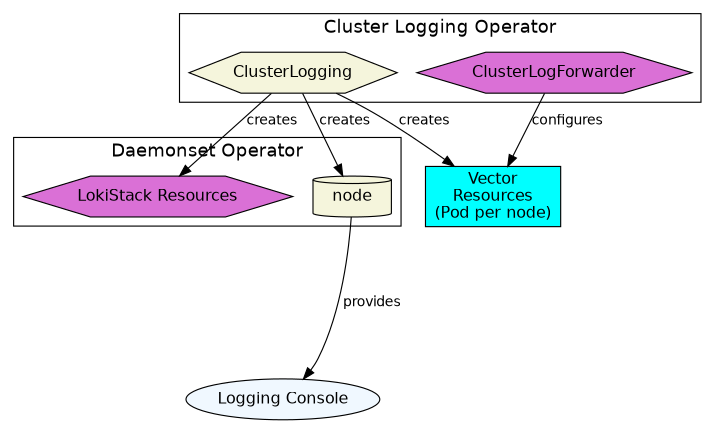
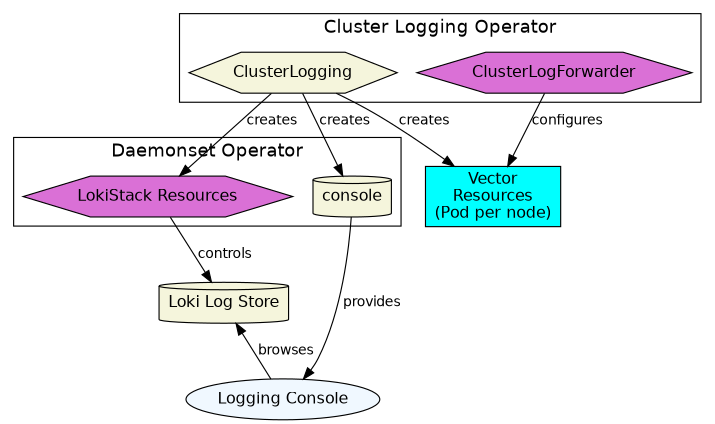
node "node": label "node" -> "console"
node "Loki Log Store": added
